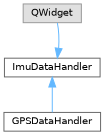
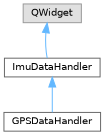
edge "QWidget" -> "ImuDataHandler": reversed
